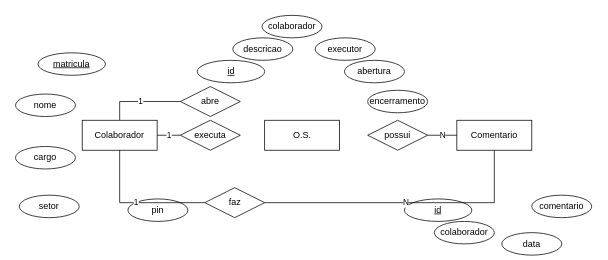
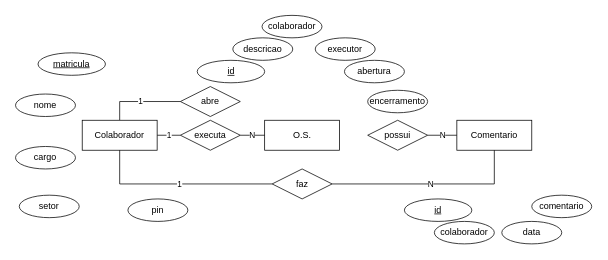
edge "executa" -- "O.S.": added, label "N"
node "faz": moved (235, 203) -> (302, 184)
node "data": moved (532, 244) -> (532, 233)
